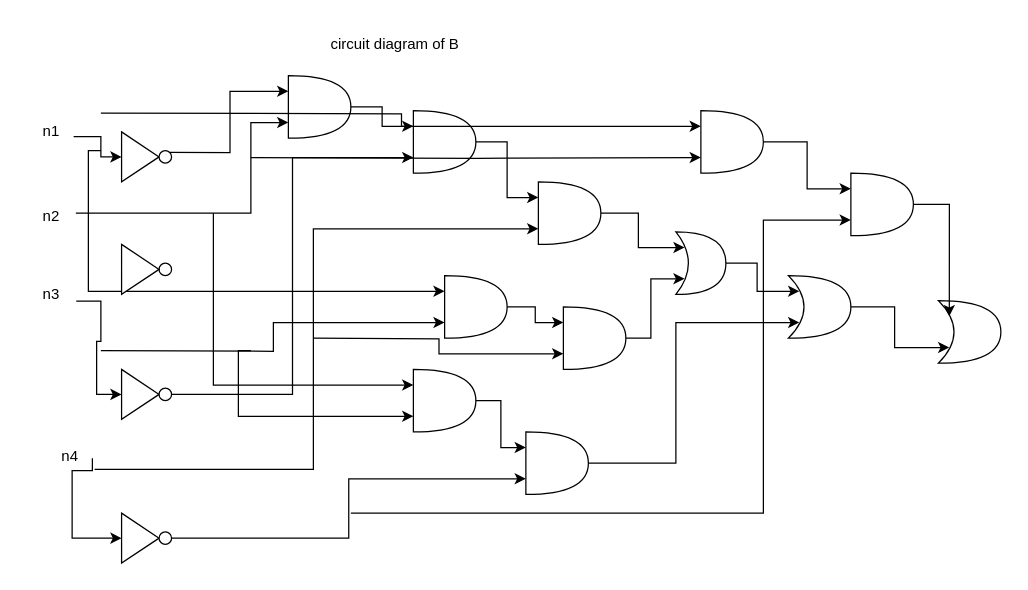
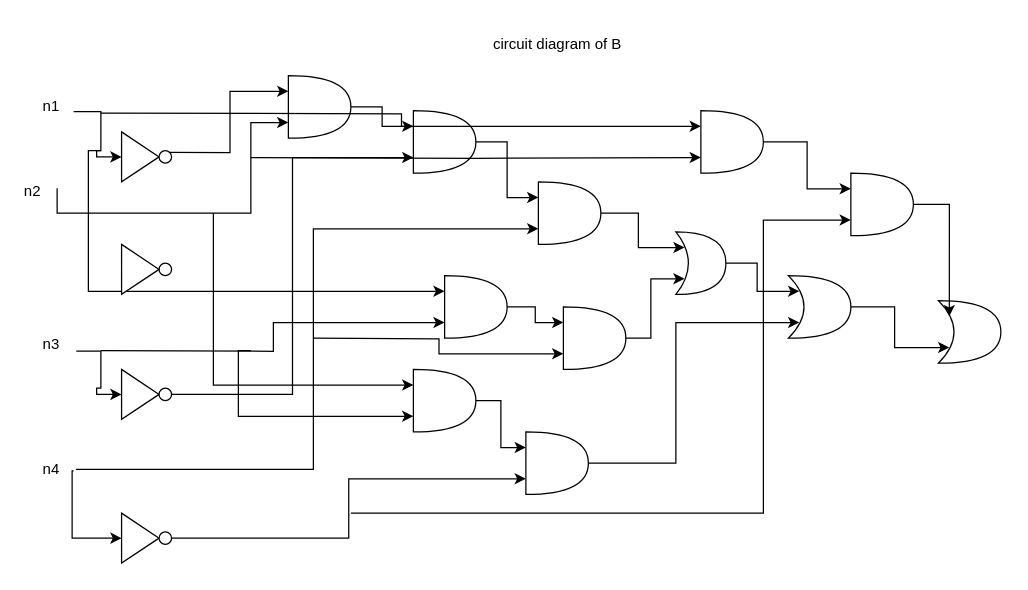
node "circuit diagram of B": moved (394, 44) -> (557, 44)
node "n1": moved (51, 132) -> (51, 107)
node "n2": moved (51, 217) -> (32, 192)
node "n3": moved (51, 294) -> (51, 344)
node "n4": moved (69, 457) -> (51, 469)
